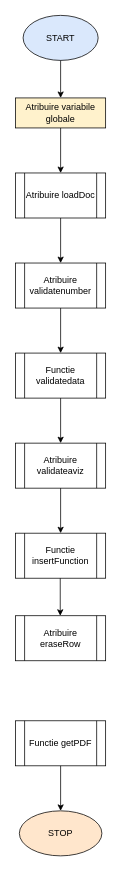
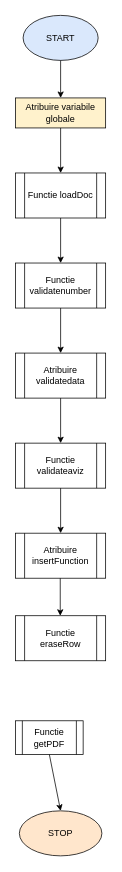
node "Atribuire loadDoc": label "Atribuire loadDoc" -> "Functie loadDoc"
node "Atribuire validatenumber": label "Atribuire validatenumber" -> "Functie validatenumber"
node "Functie validatedata": label "Functie validatedata" -> "Atribuire validatedata"
node "Atribuire validateaviz": label "Atribuire validateaviz" -> "Functie validateaviz"
node "Functie insertFunction": label "Functie insertFunction" -> "Atribuire insertFunction"
node "Atribuire eraseRow": label "Atribuire eraseRow" -> "Functie eraseRow"
node "Functie getPDF": size 90x45 -> 68x34
